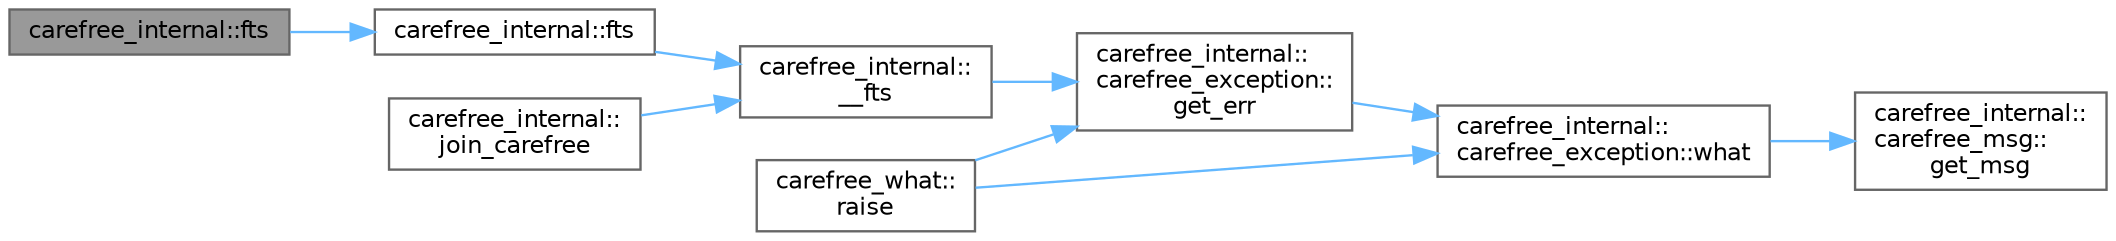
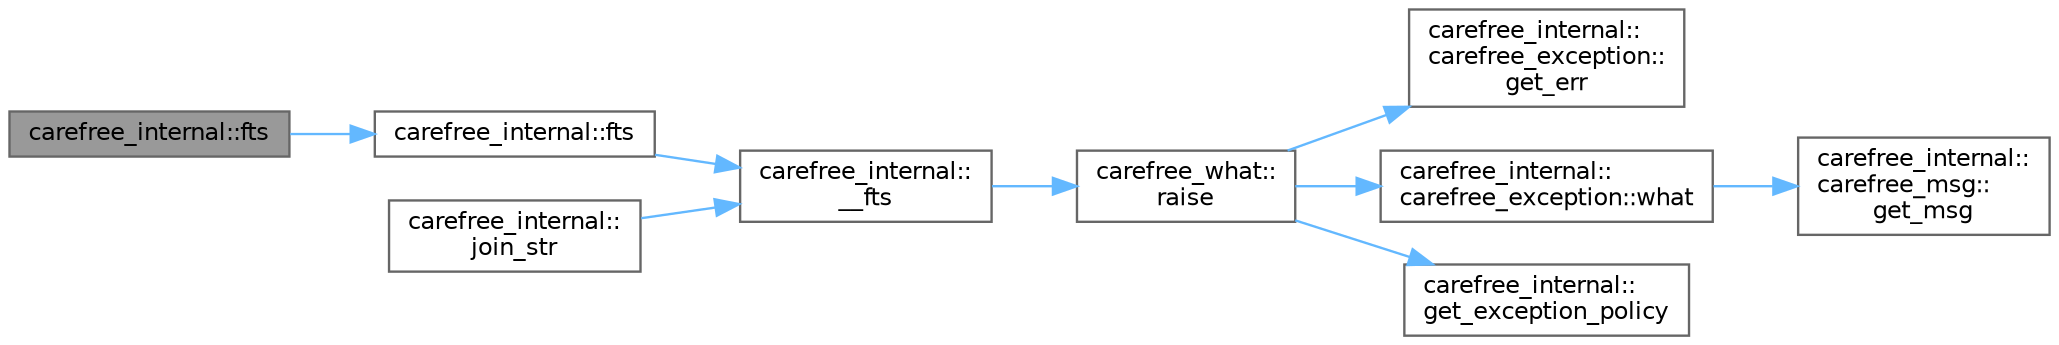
edge "carefree_internal:: __fts" -> "carefree_internal:: carefree_exception:: get_err": now "carefree_internal:: __fts" -> "carefree_what:: raise"
edge "carefree_internal:: carefree_exception:: get_err" -> "carefree_internal:: carefree_exception::what": removed
node "carefree_internal:: join_carefree": label "carefree_internal:: join_carefree" -> "carefree_internal:: join_str"
node "carefree_internal:: get_exception_policy": added
